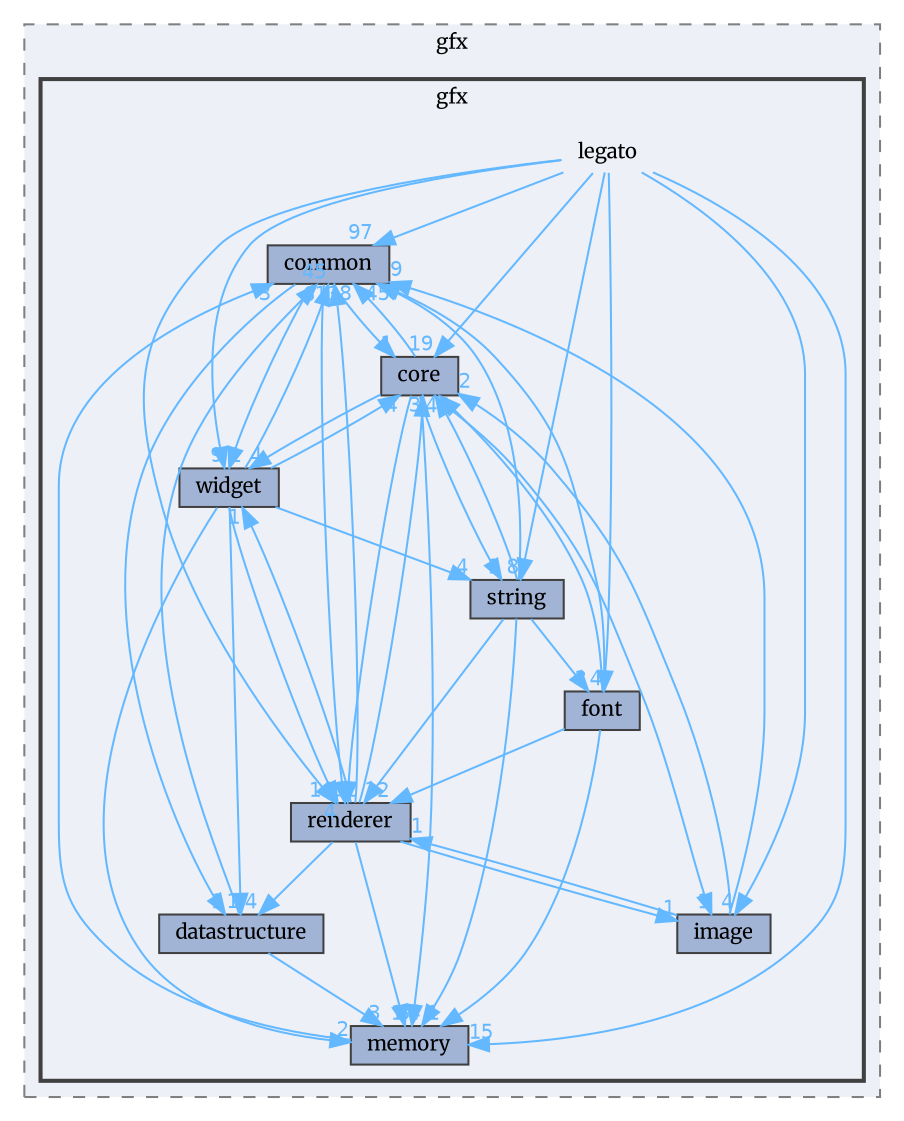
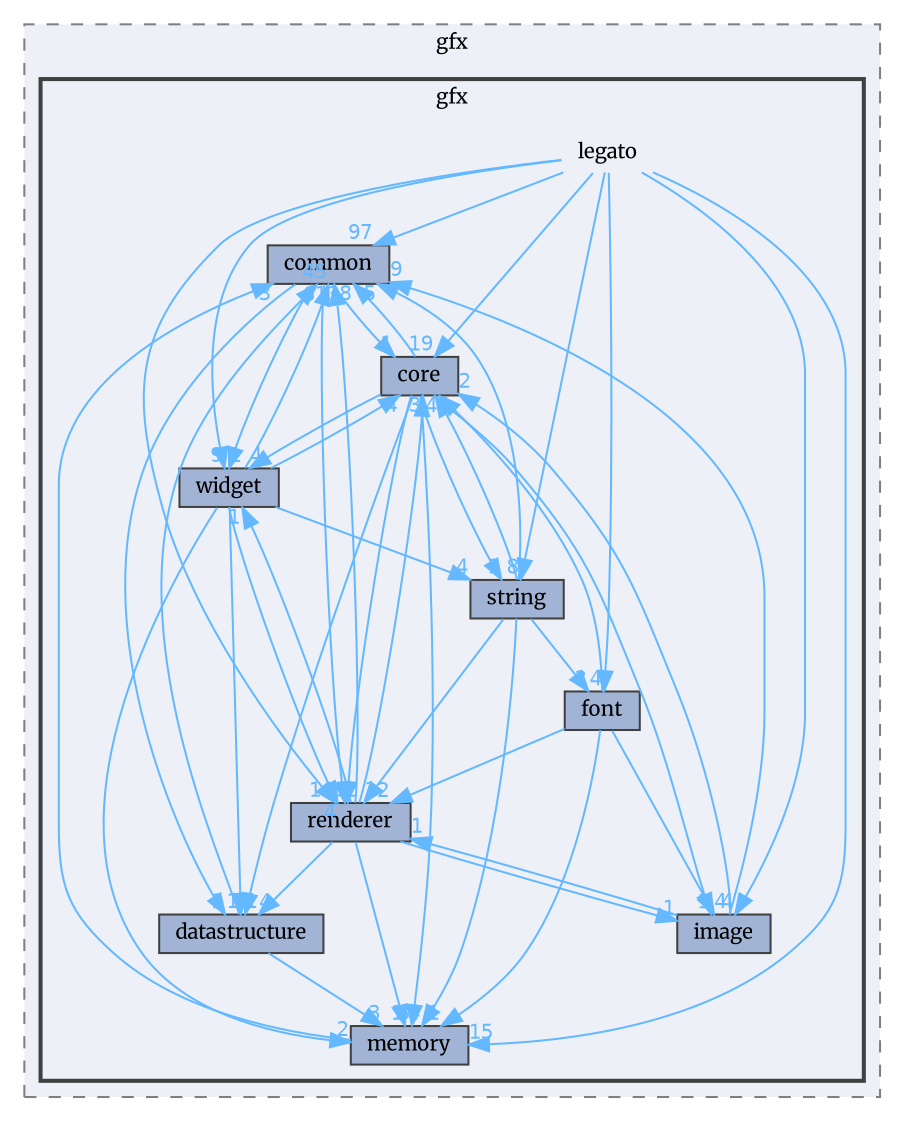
edge "font" -> "common": now "font" -> "image"
edge "core" -> "datastructure": added
